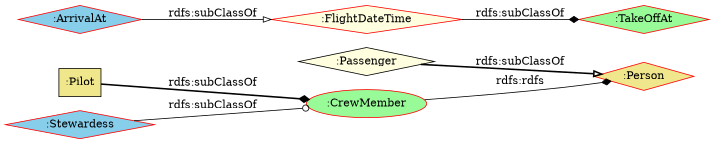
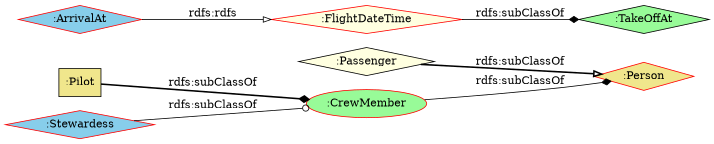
edge ":ArrivalAt" -> ":FlightDateTime": label "rdfs:subClassOf" -> "rdfs:rdfs"
node ":TakeOffAt": color red -> black
edge ":CrewMember" -> ":Person": label "rdfs:rdfs" -> "rdfs:subClassOf"
